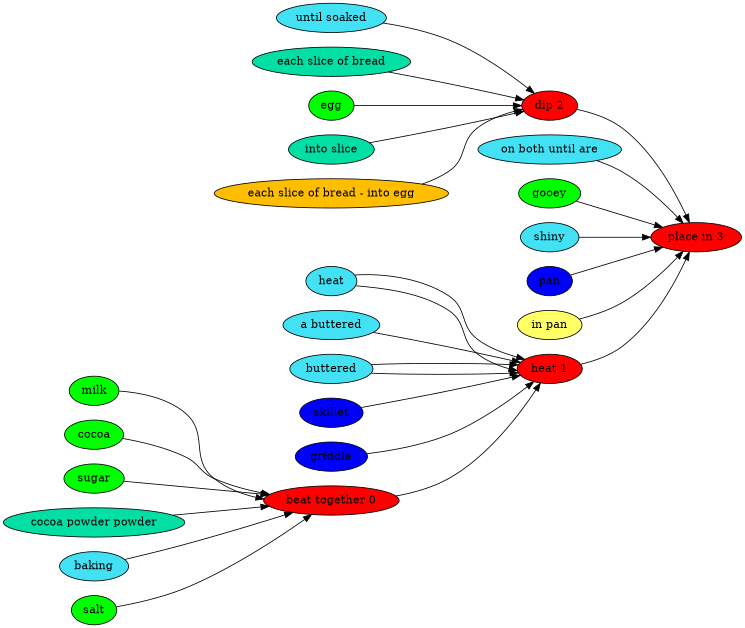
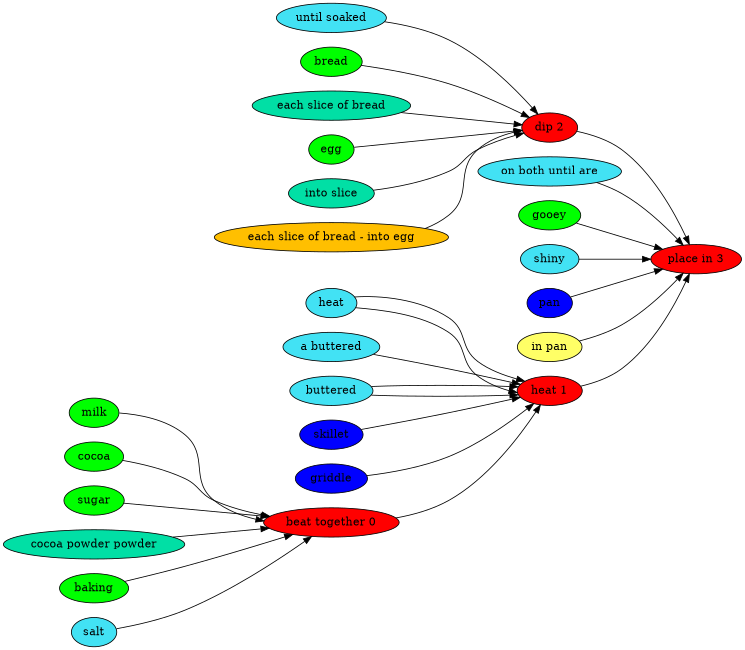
node "bread": added
node "baking": fillcolor #42e2f4 -> green
node "salt": fillcolor green -> #42e2f4
